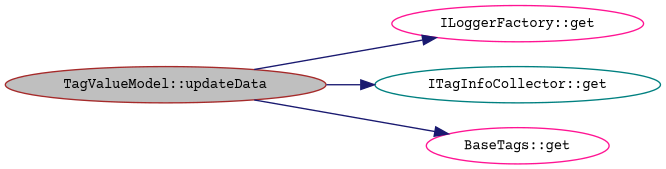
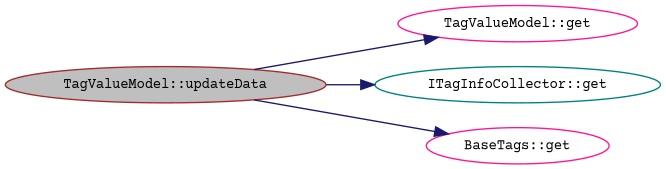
node "ILoggerFactory::get": label "ILoggerFactory::get" -> "TagValueModel::get"
